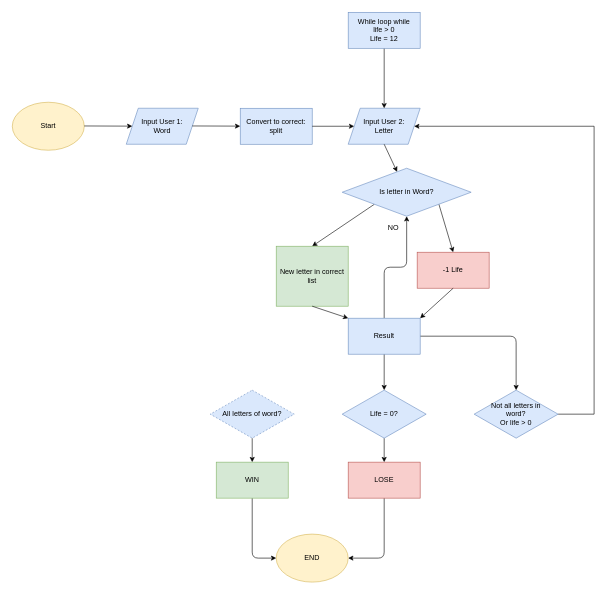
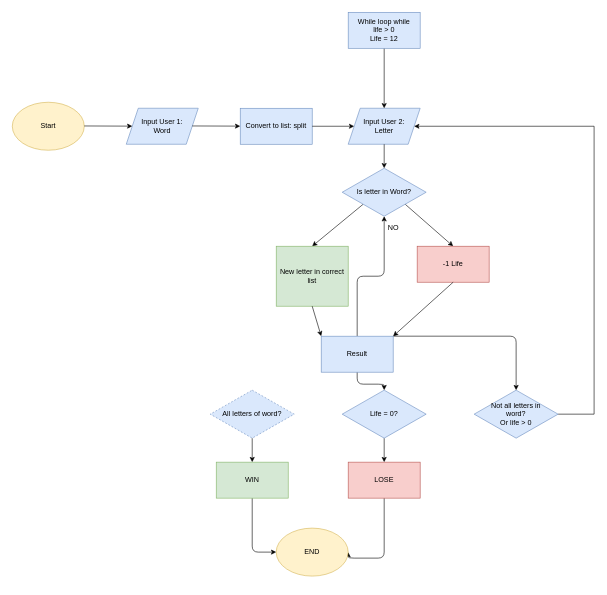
node "Convert to correct: split": label "Convert to correct: split" -> "Convert to list: split"
node "Is letter in Word?": size 129x48 -> 84x48
node "-1 Life": moved (453, 270) -> (453, 264)
node "Result": moved (384, 336) -> (357, 354)
node "END": moved (312, 558) -> (312, 552)
